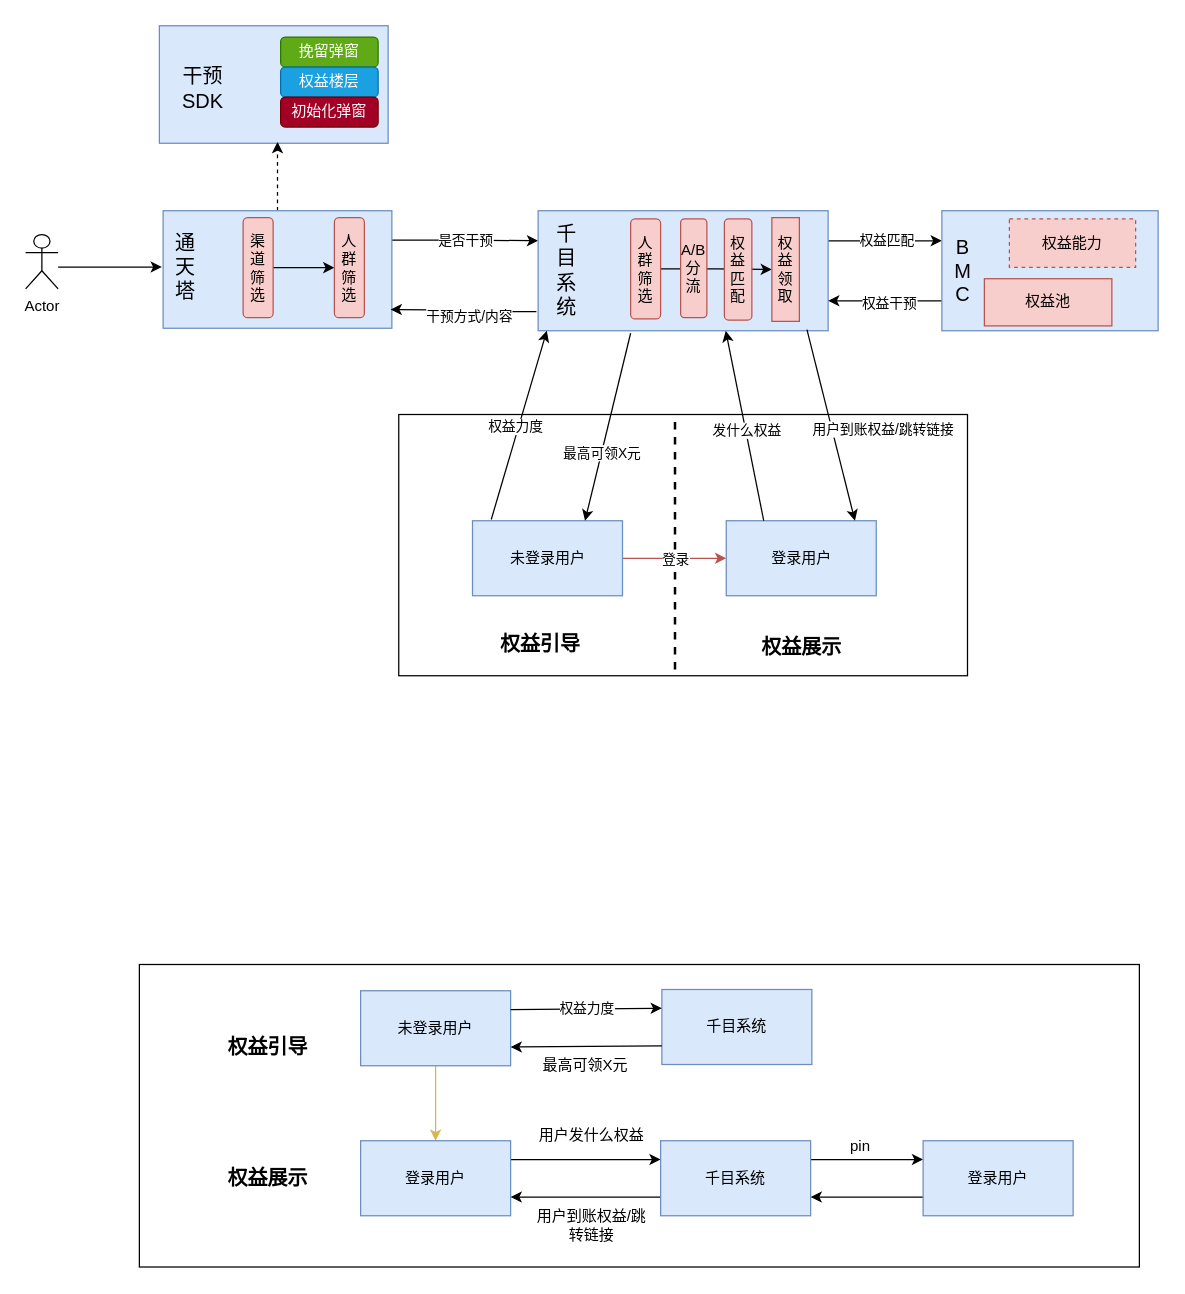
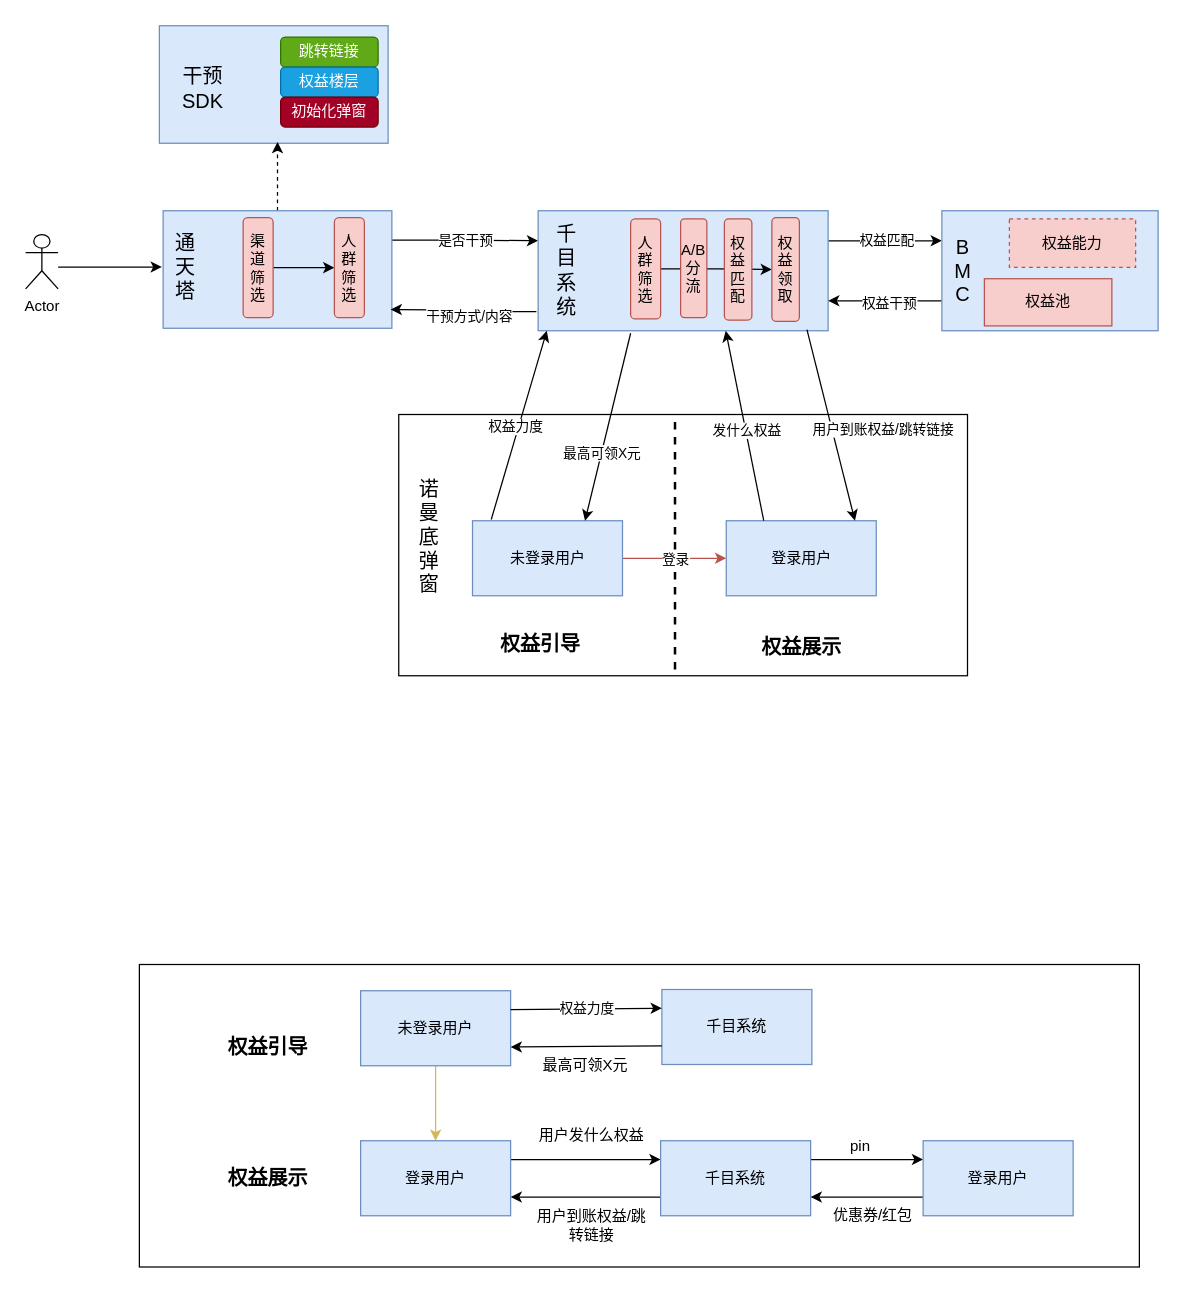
node "挽留弹窗": label "挽留弹窗" -> "跳转链接"
node "权益领取": shape rectangle -> rounded rectangle
node "诺曼底弹窗": added
node "优惠券/红包": added
